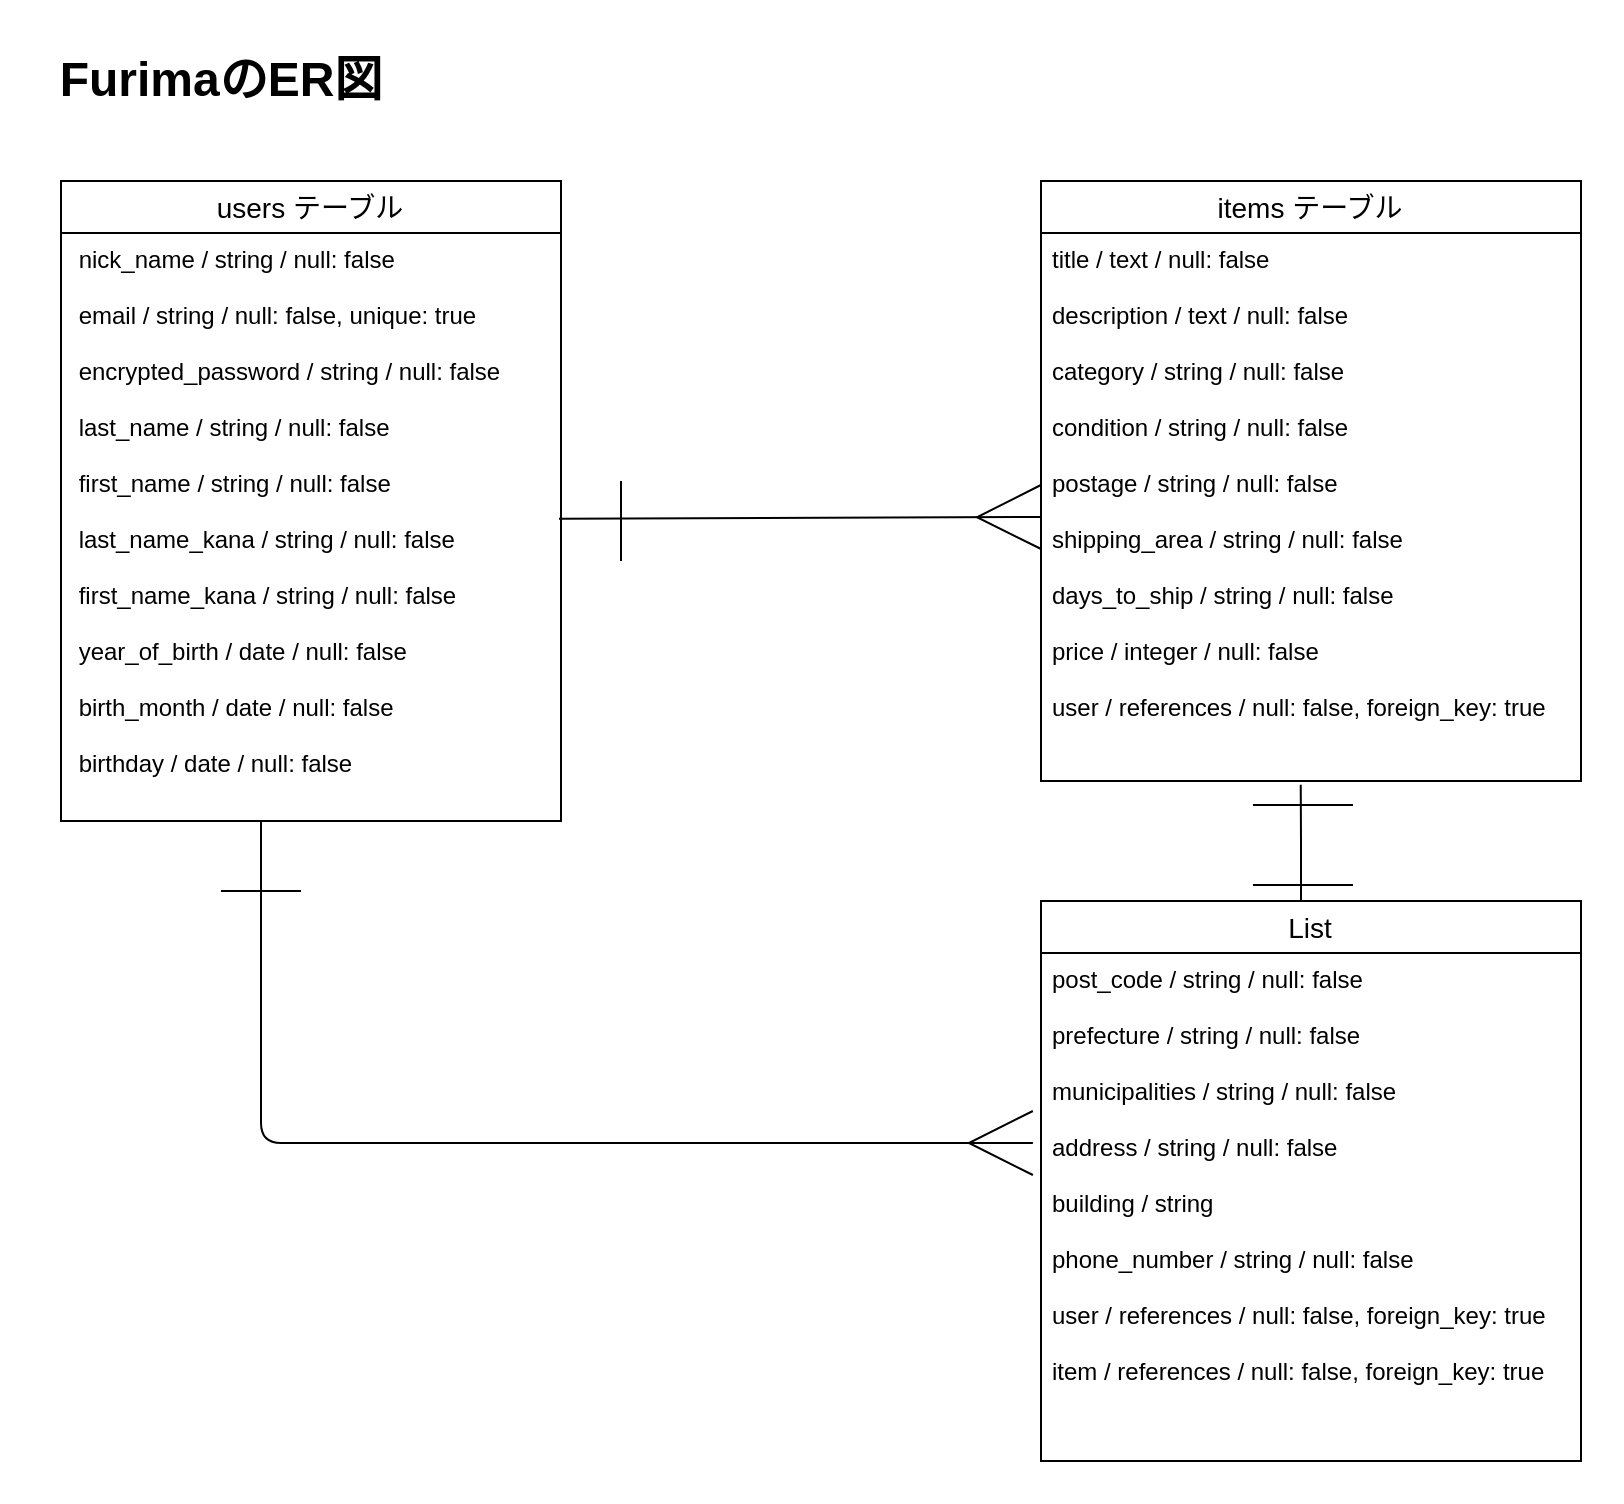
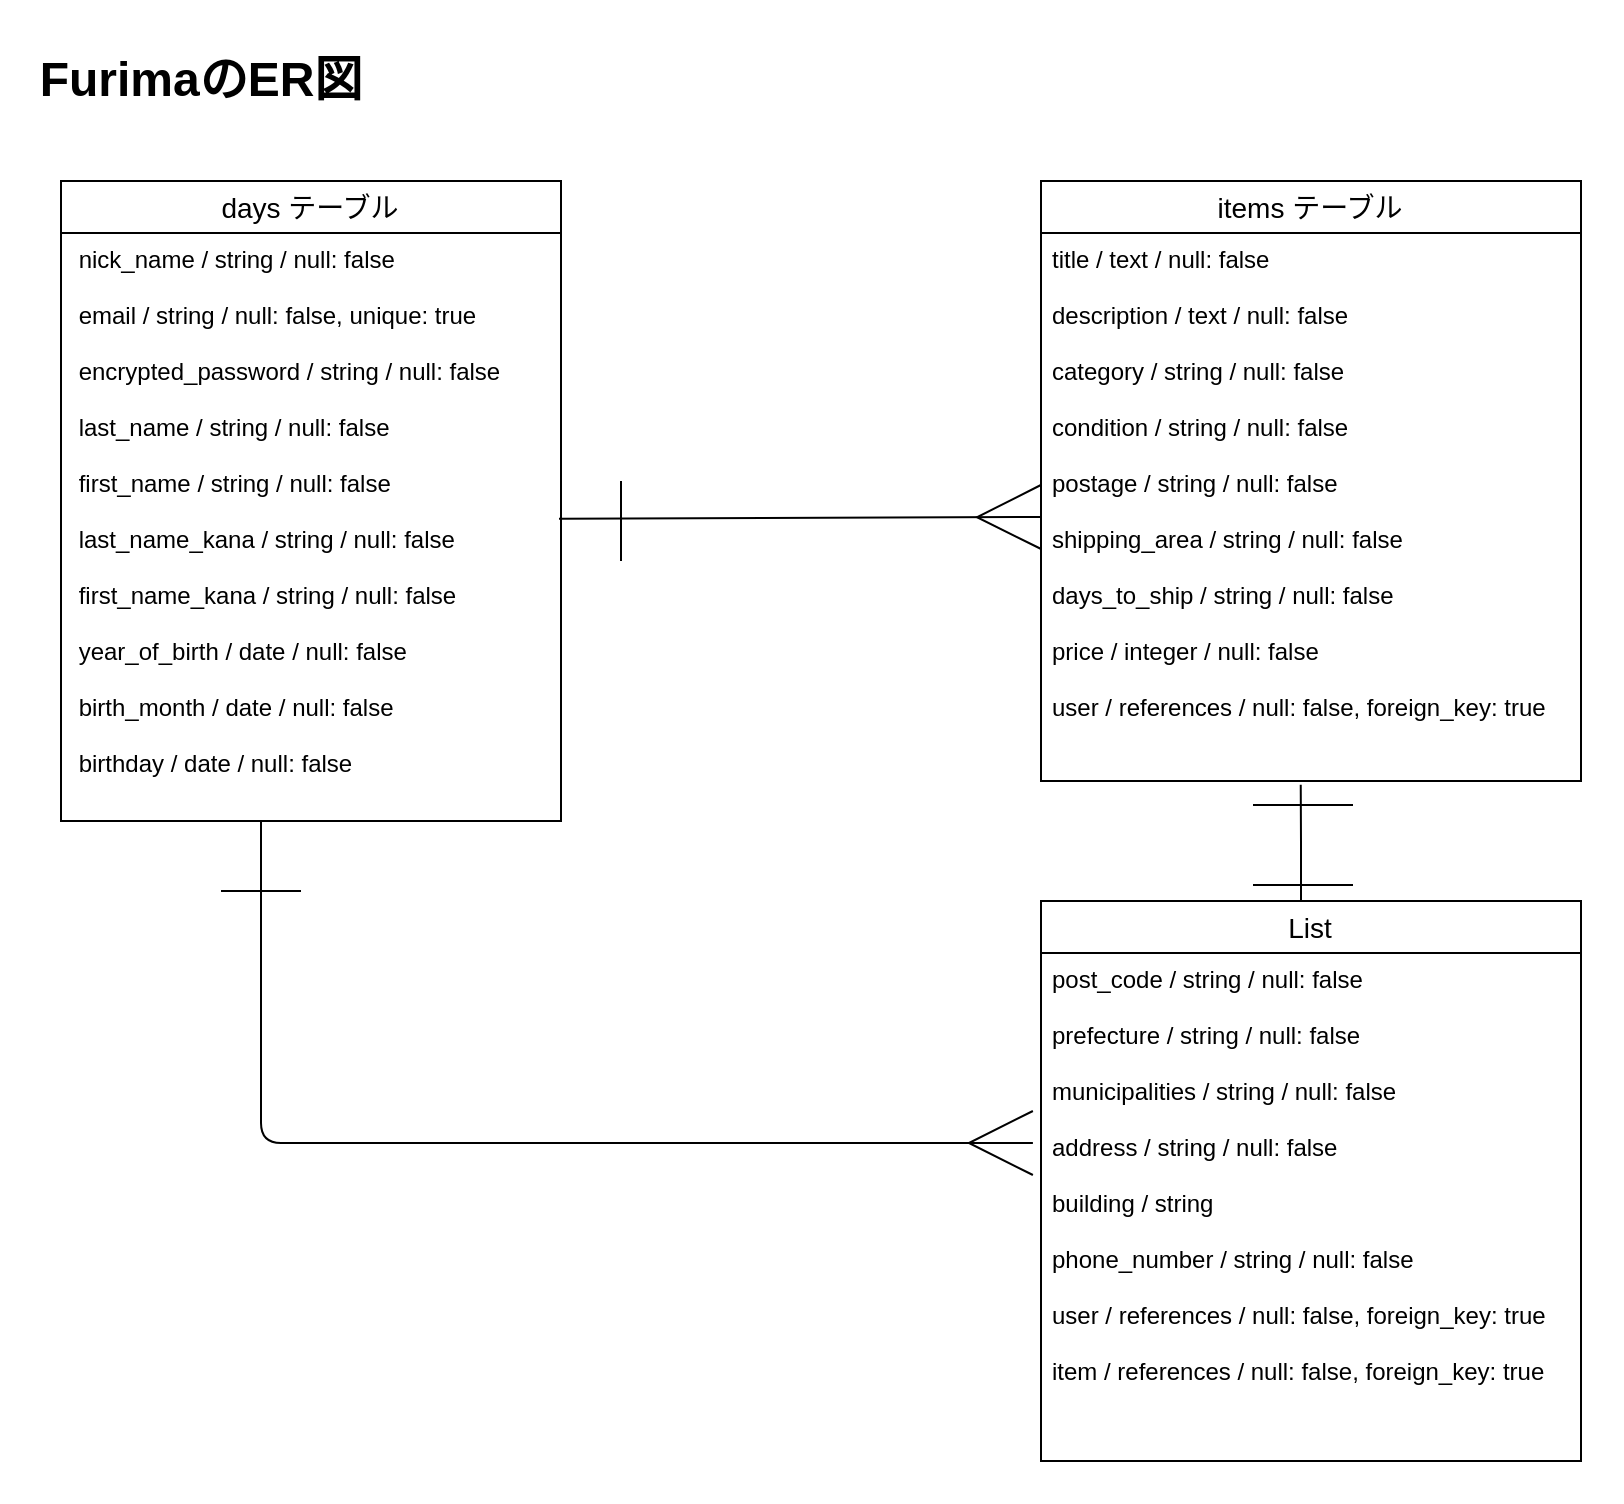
node "FurimaのER図": moved (221, 81) -> (201, 81)
node "users テーブル": label "users テーブル" -> "days テーブル"
